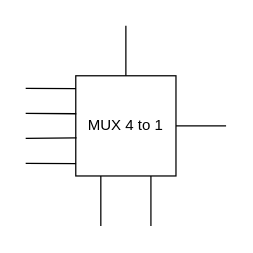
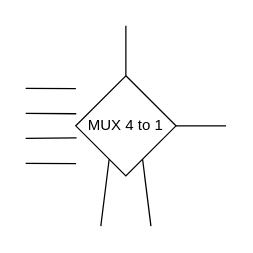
node "MUX 4 to 1": shape rectangle -> diamond
